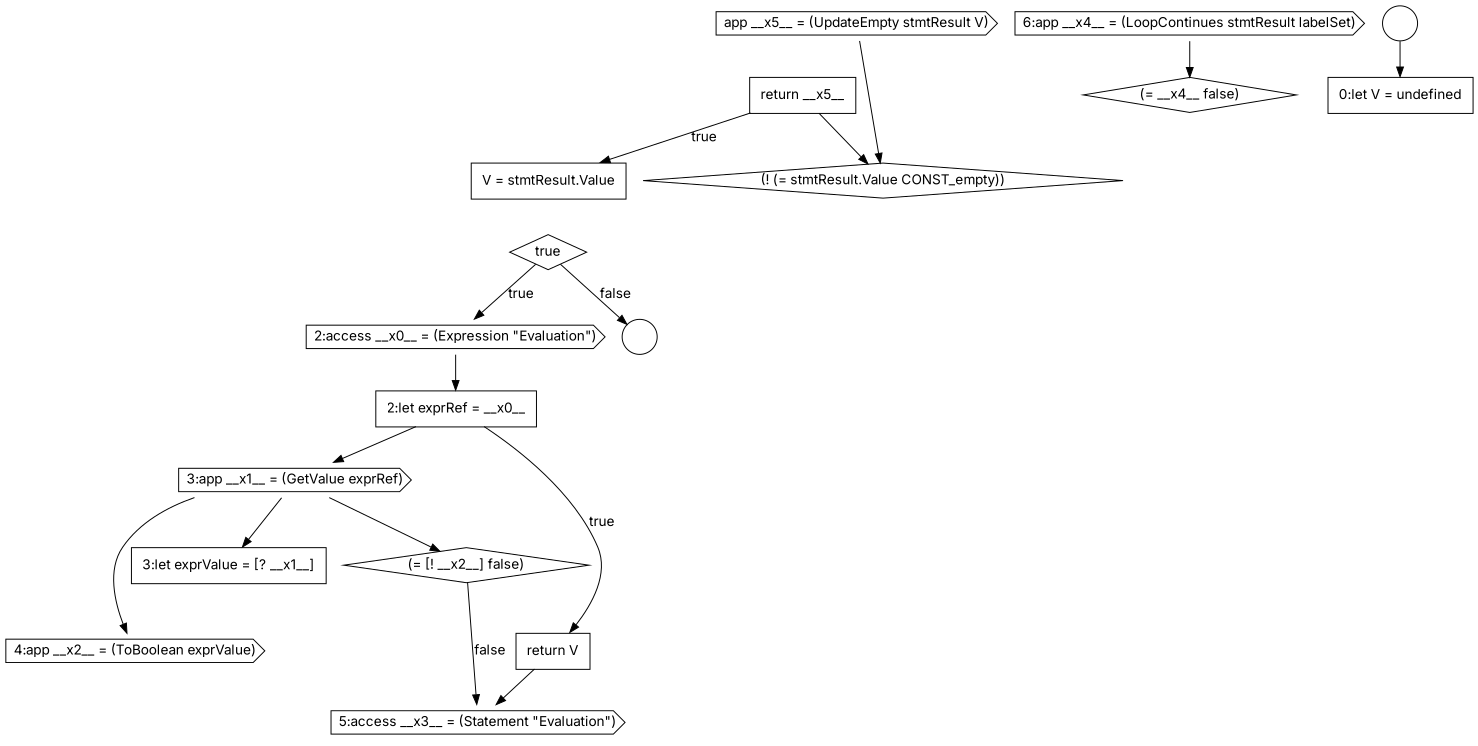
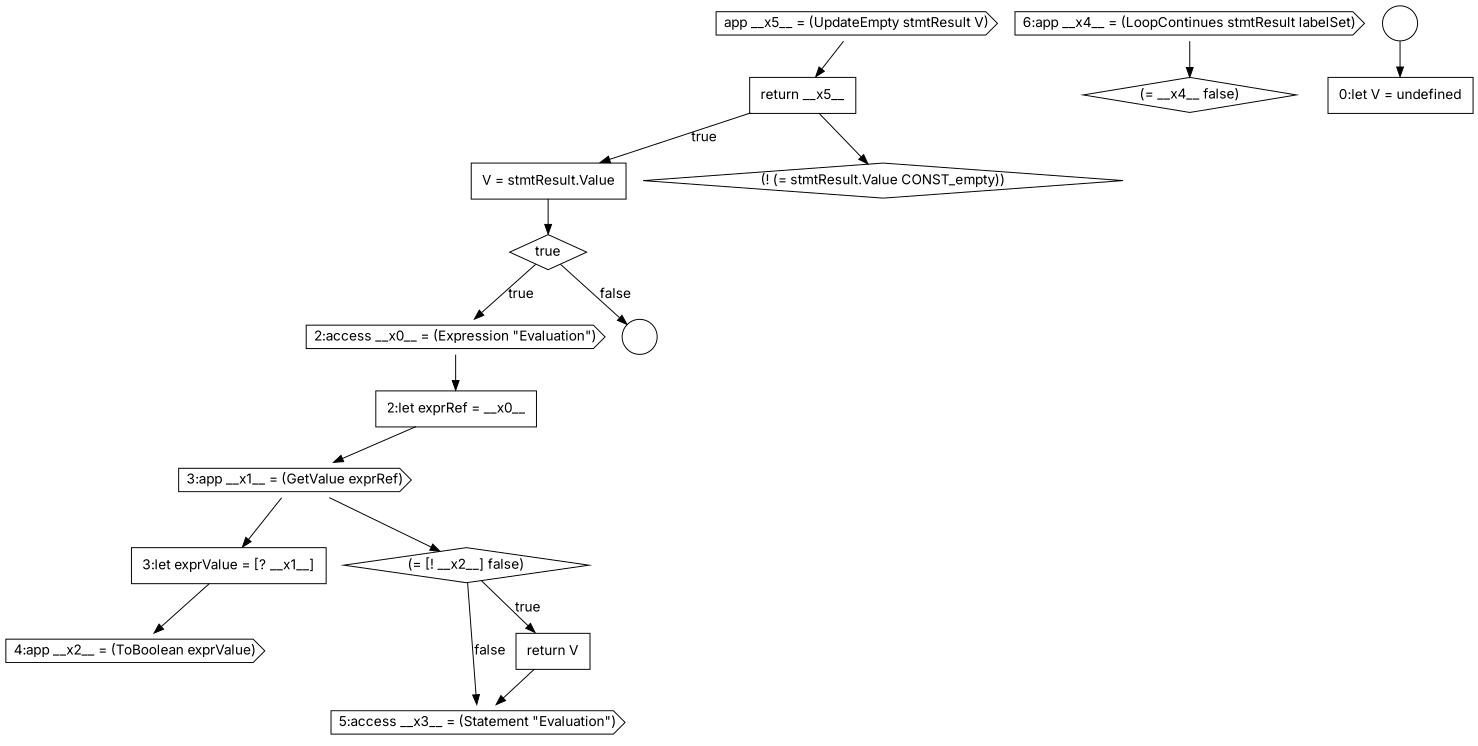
edge "app __x5__ = (UpdateEmpty stmtResult V)" -> "(! (= stmtResult.Value CONST_empty))": now "app __x5__ = (UpdateEmpty stmtResult V)" -> "return __x5__"
edge "V = stmtResult.Value" -> "true": added
edge "2:let exprRef = __x0__" -> "return V": now "(= [! __x2__] false)" -> "return V"
edge "3:app __x1__ = (GetValue exprRef)" -> "4:app __x2__ = (ToBoolean exprValue)": now "3:let exprValue = [? __x1__]" -> "4:app __x2__ = (ToBoolean exprValue)"
